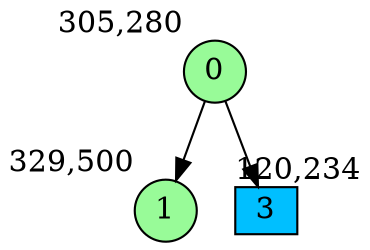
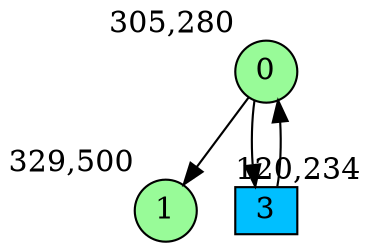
edge "3 120,234" -> "0 305,280": added
